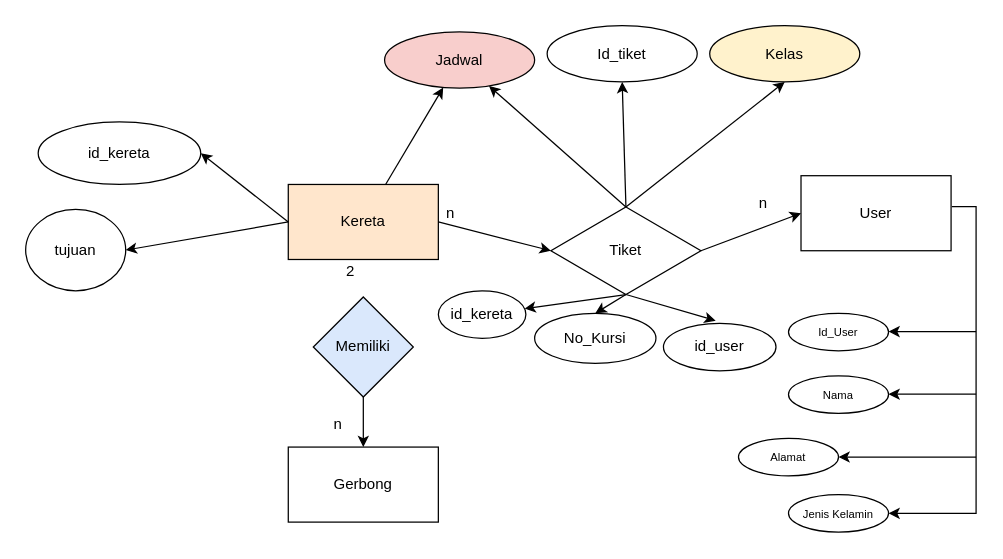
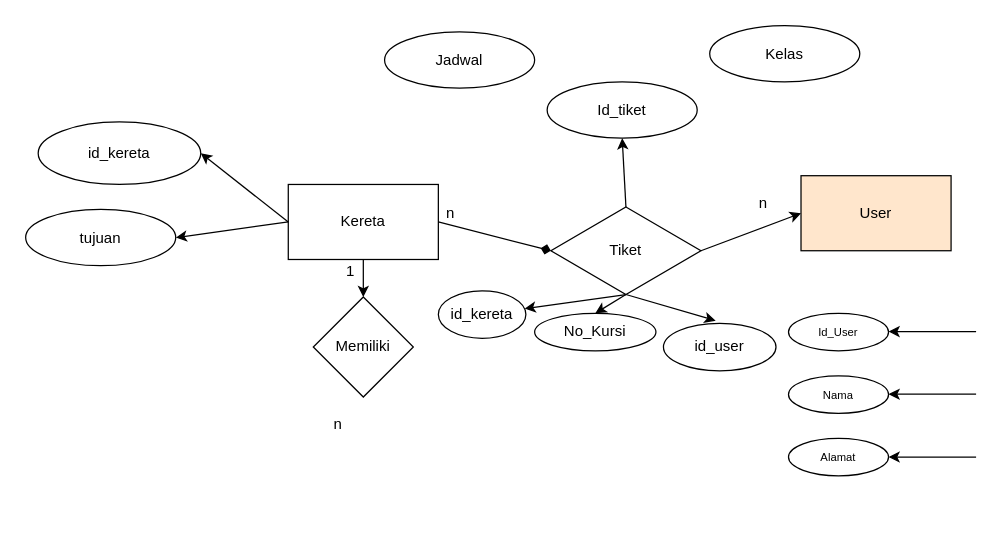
node "Id_tiket": moved (622, 54) -> (622, 110)
node "Kelas": fillcolor #fff2cc -> #ffffff
node "Jadwal": fillcolor #f8cecc -> #ffffff
edge "Kereta" -> "Jadwal": now "Kereta" -> "Memiliki"
edge "Tiket" -> "Kelas": removed
edge "Tiket" -> "Jadwal": removed
node "User": fillcolor #ffffff -> #ffe6cc
node "Kereta": fillcolor #ffe6cc -> #ffffff
edge "Kereta" -> "Tiket": arrowhead classic -> diamond
node "tujuan": size 100x81 -> 150x56
node "2": label "2" -> "1"
node "No_Kursi": size 121x50 -> 121x38
node "Memiliki": fillcolor #dae8fc -> #ffffff
edge "User" -> "Jenis Kelamin": removed
edge "Memiliki" -> "Gerbong": removed
node "Alamat": moved (788, 457) -> (838, 457)
node "Gerbong": removed
node "Jenis Kelamin": removed
